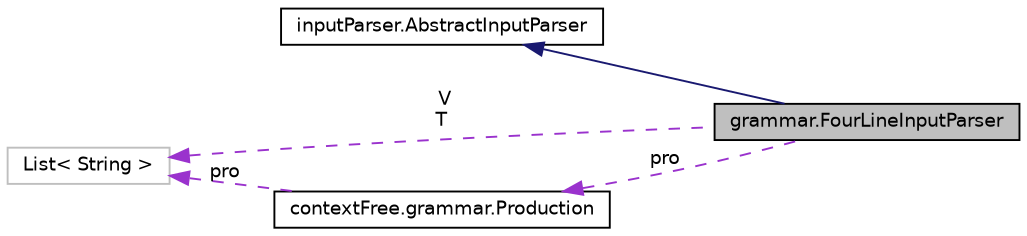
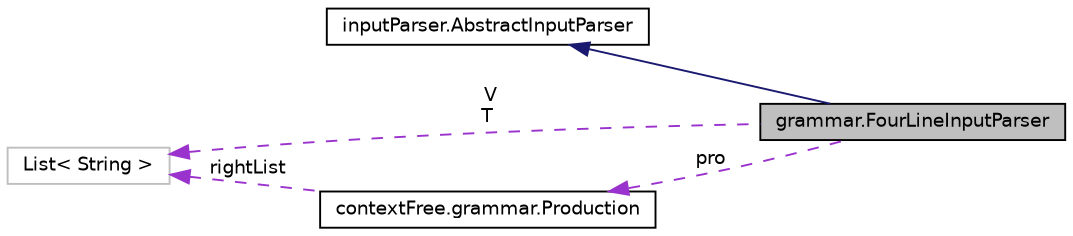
edge "contextFree.grammar.Production" -> "List< String >": label " pro" -> " rightList"
